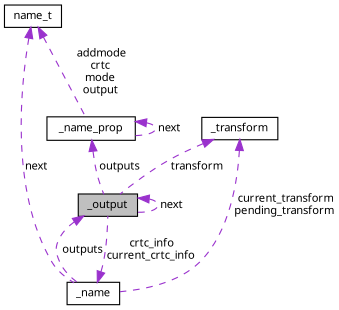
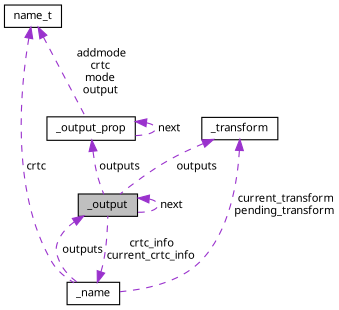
node "_name_prop": label "_name_prop" -> "_output_prop"
edge "_name" -> "name_t": label " next" -> " crtc"
edge "_output" -> "_transform": label " transform" -> " outputs"
